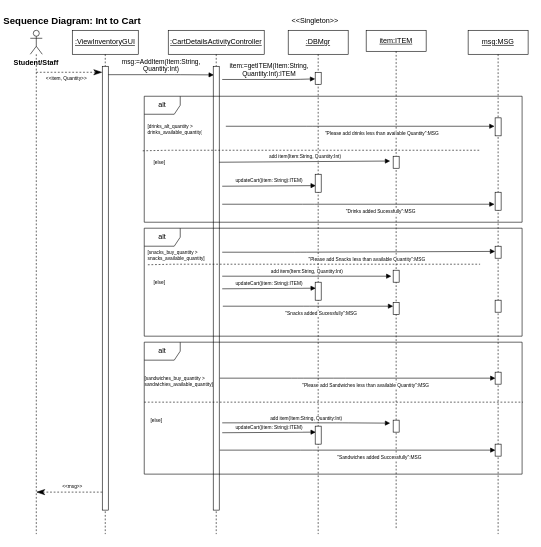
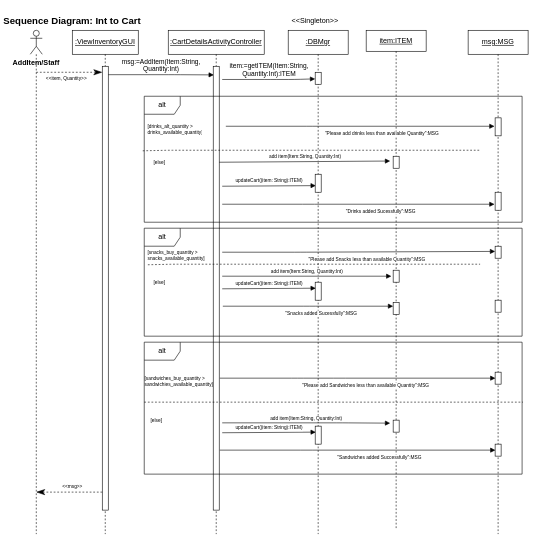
node "Student/Staff": label "Student/Staff" -> "AddItem/Staff"
